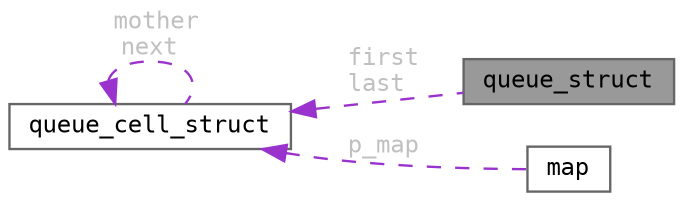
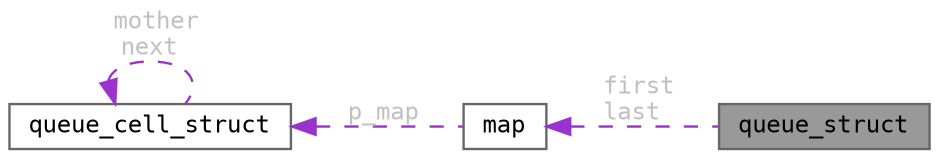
edge "queue_struct" -> "queue_cell_struct": now "queue_struct" -> "map"
